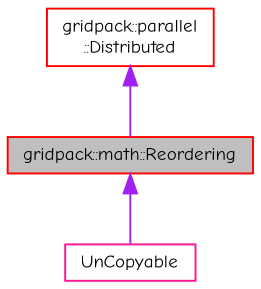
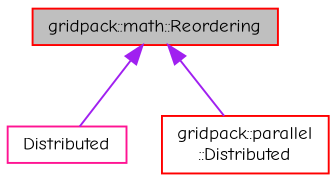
edge "gridpack::math::Reordering" -> "gridpack::parallel ::Distributed": reversed
node "UnCopyable": label "UnCopyable" -> "Distributed"
